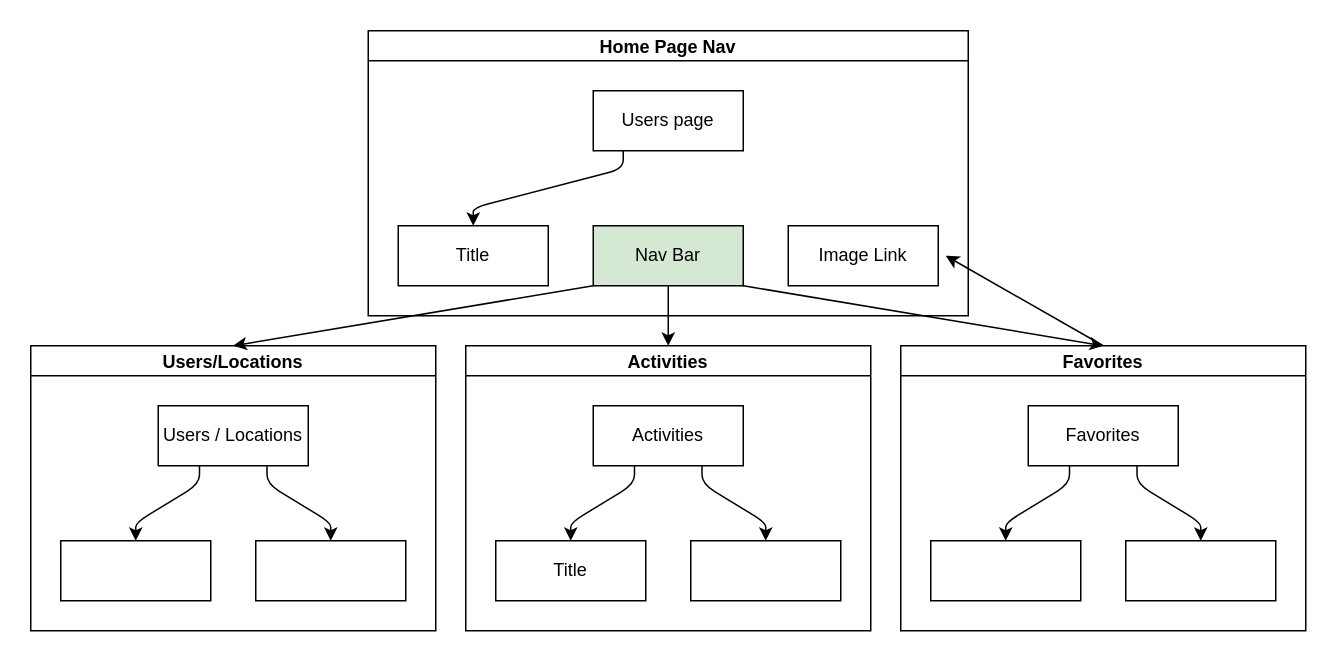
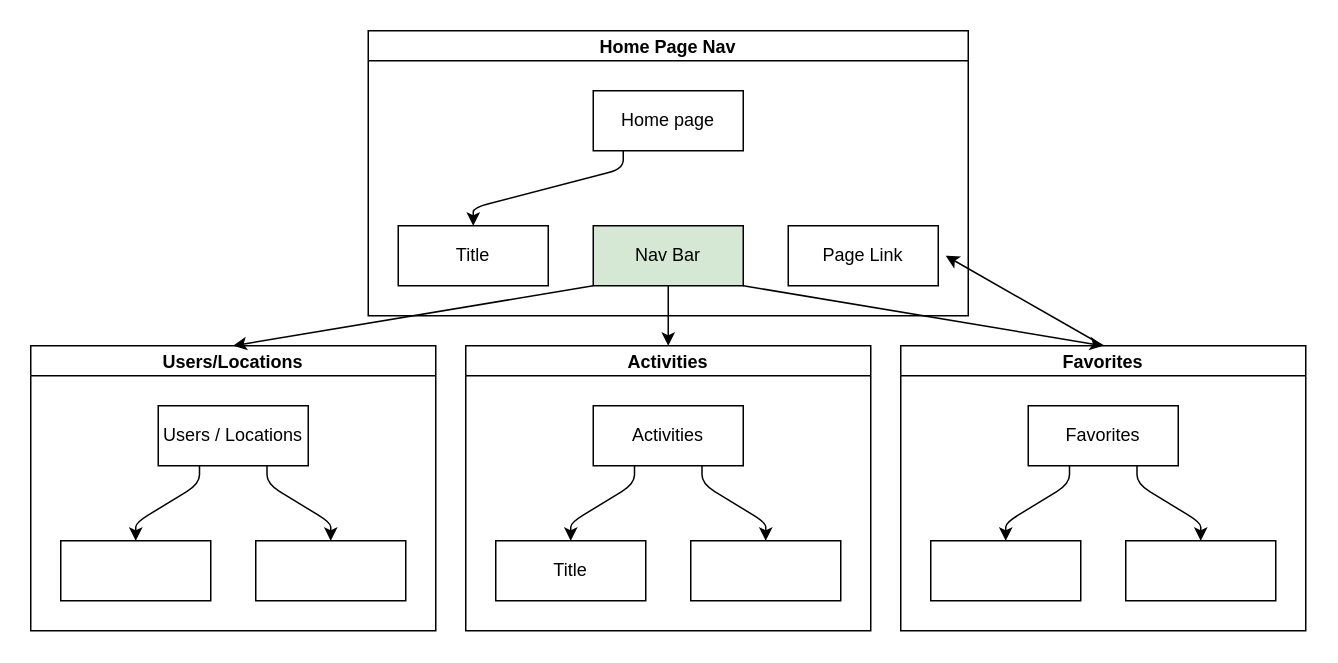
node "Users page": label "Users page" -> "Home page"
node "Image Link": label "Image Link" -> "Page Link"
